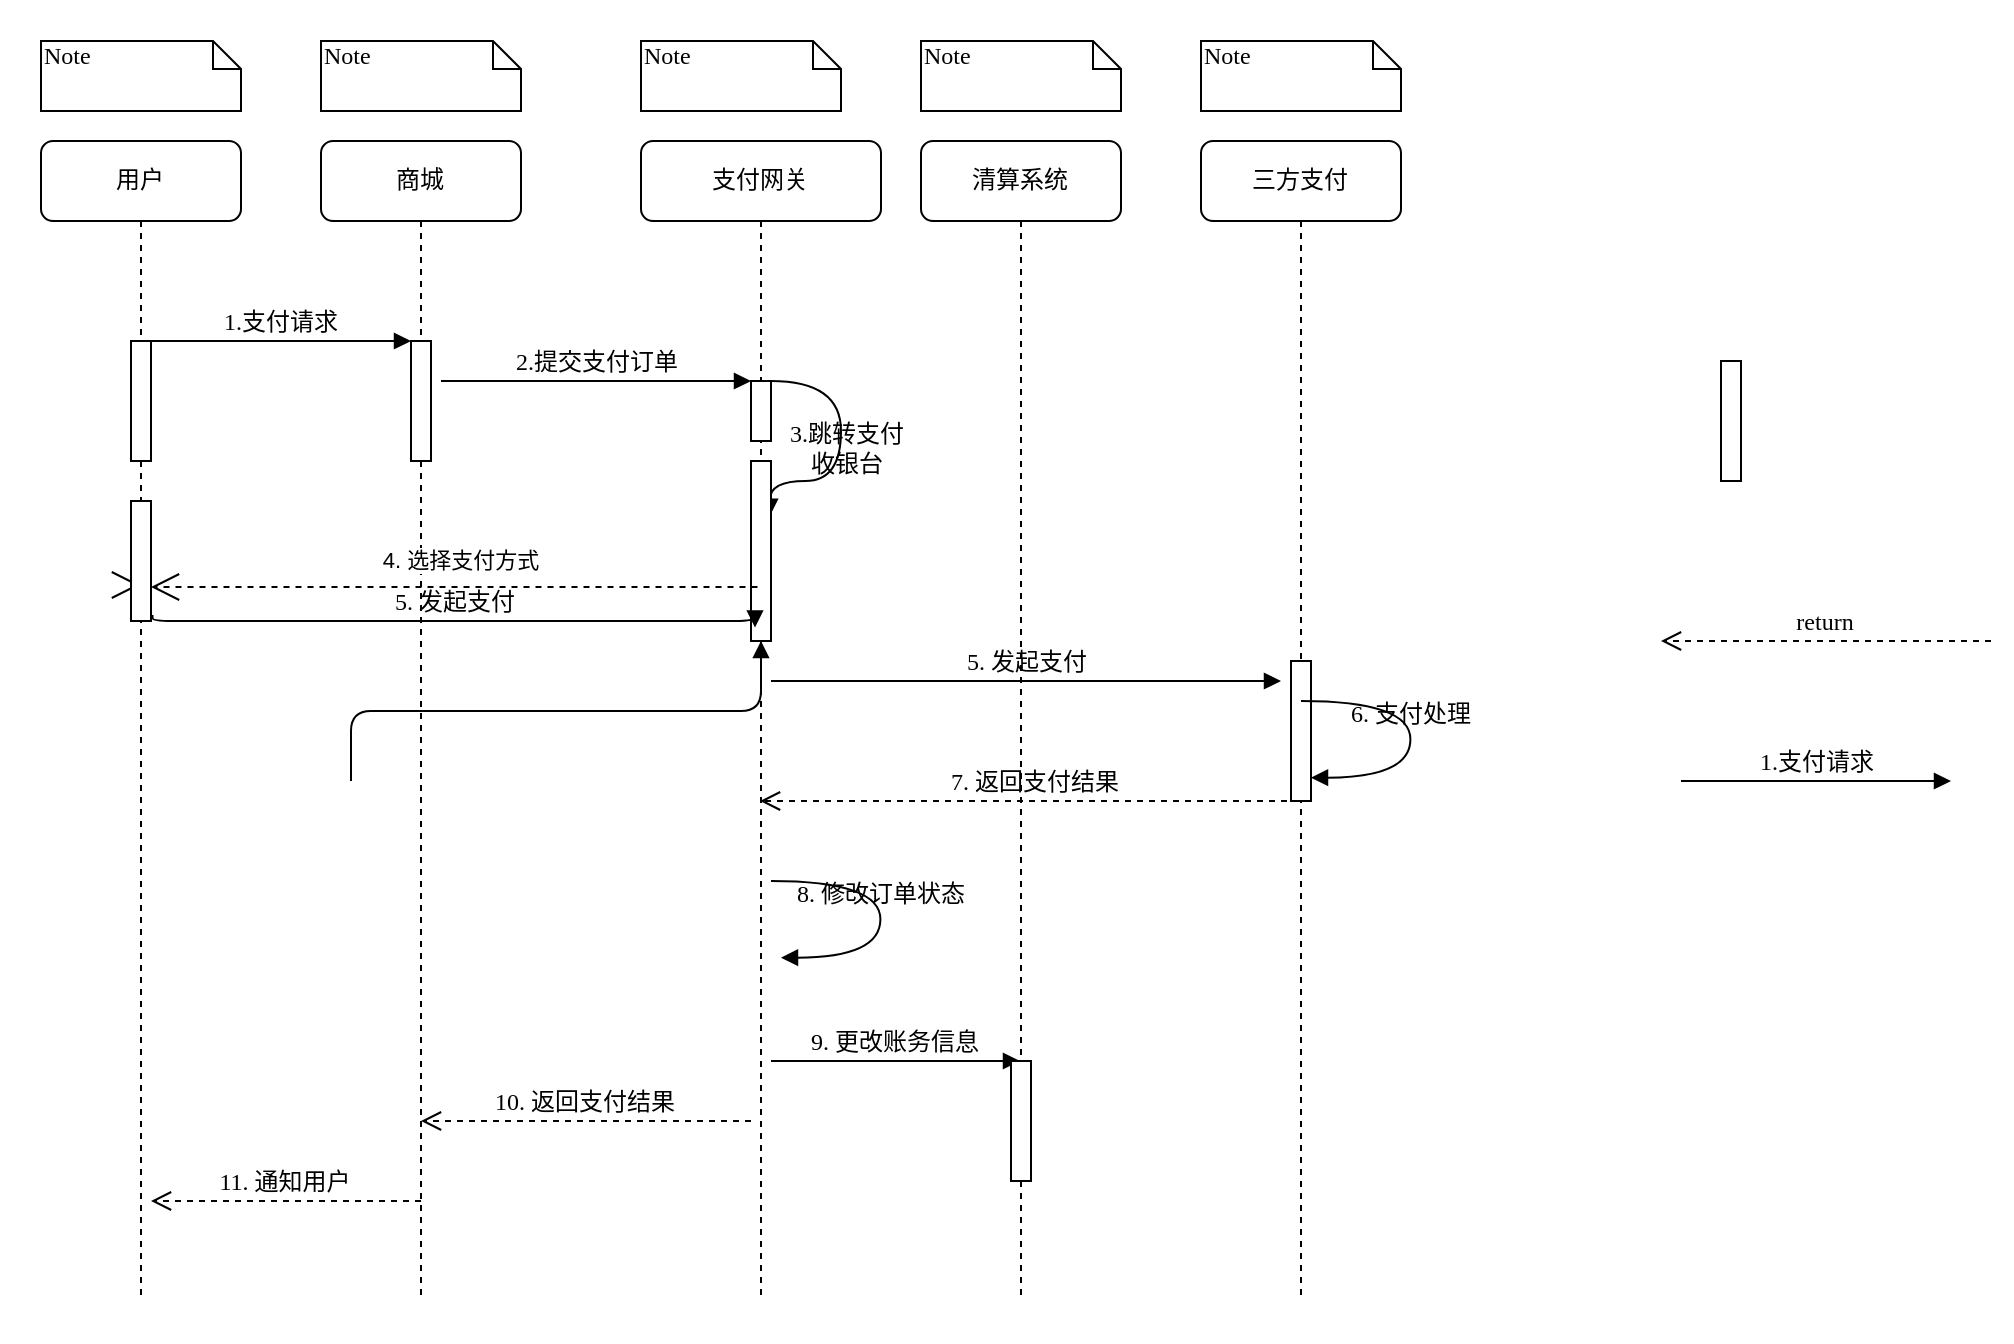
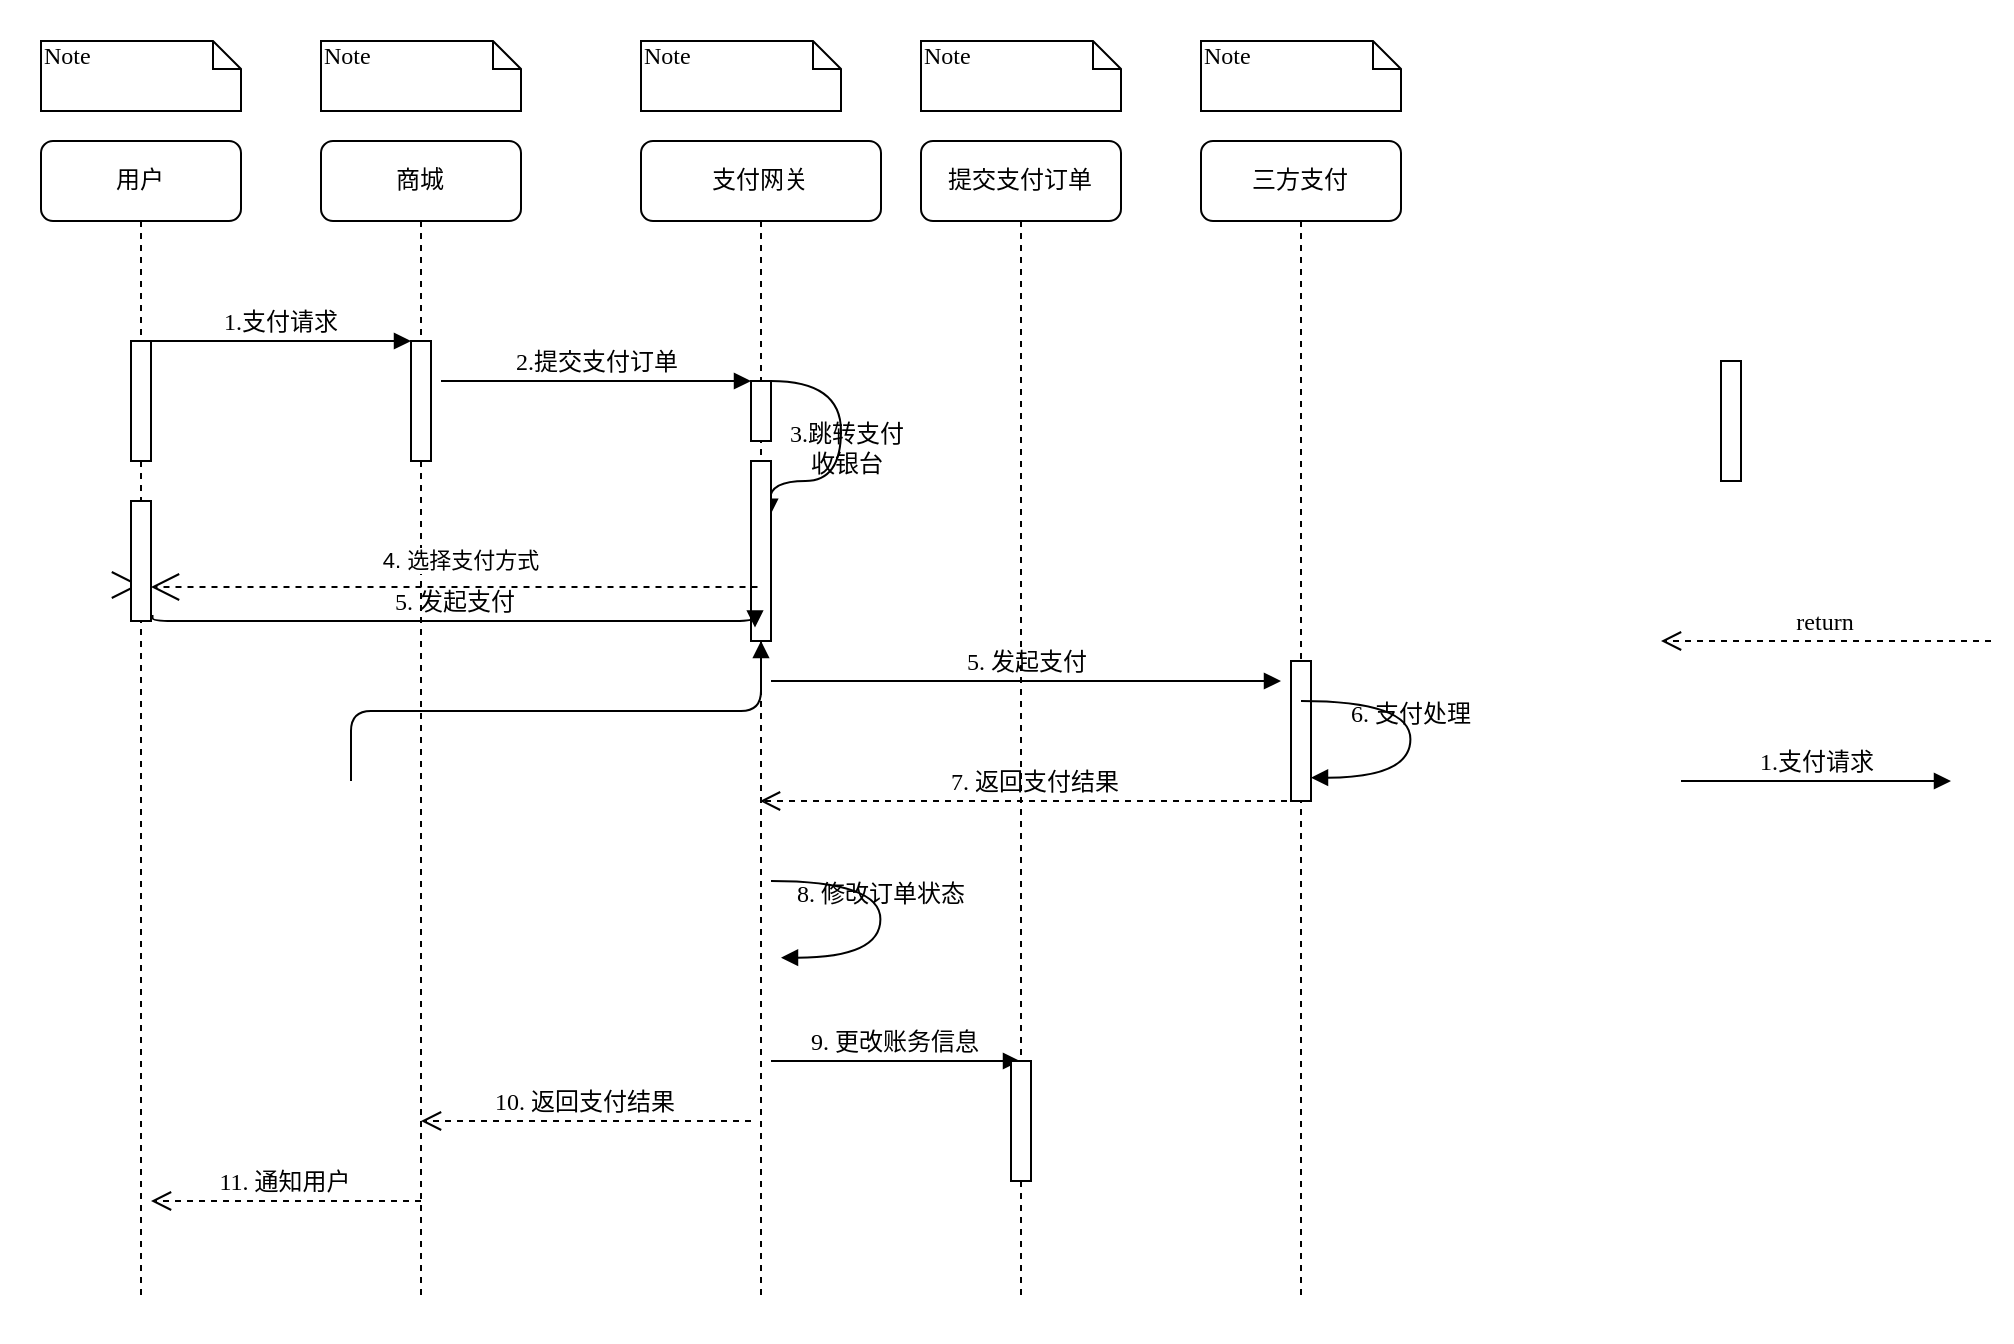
node "清算系统": label "清算系统" -> "提交支付订单"
